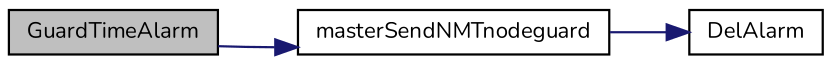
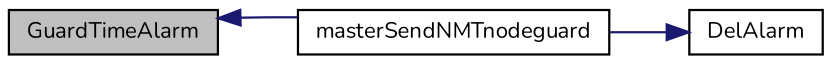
edge "GuardTimeAlarm" -> "masterSendNMTnodeguard": reversed
